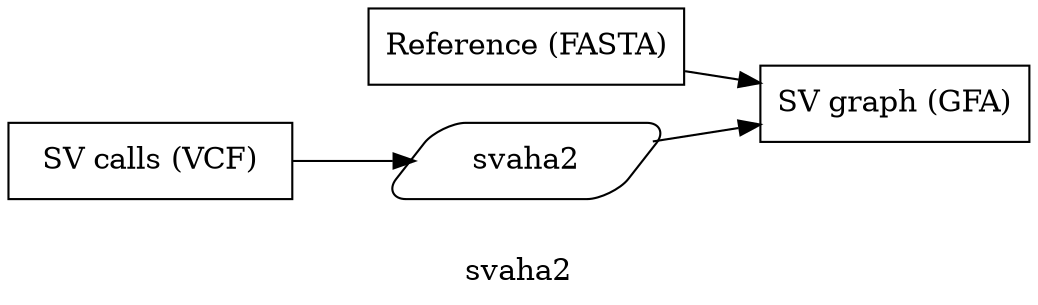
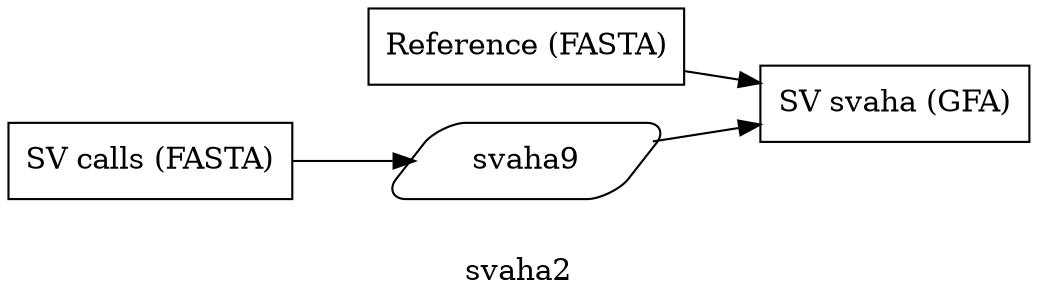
node "SV graph (GFA)": label "SV graph (GFA)" -> "SV svaha (GFA)"
node "SV calls (VCF)": label "SV calls (VCF)" -> "SV calls (FASTA)"
node "svaha2": label "svaha2" -> "svaha9"
